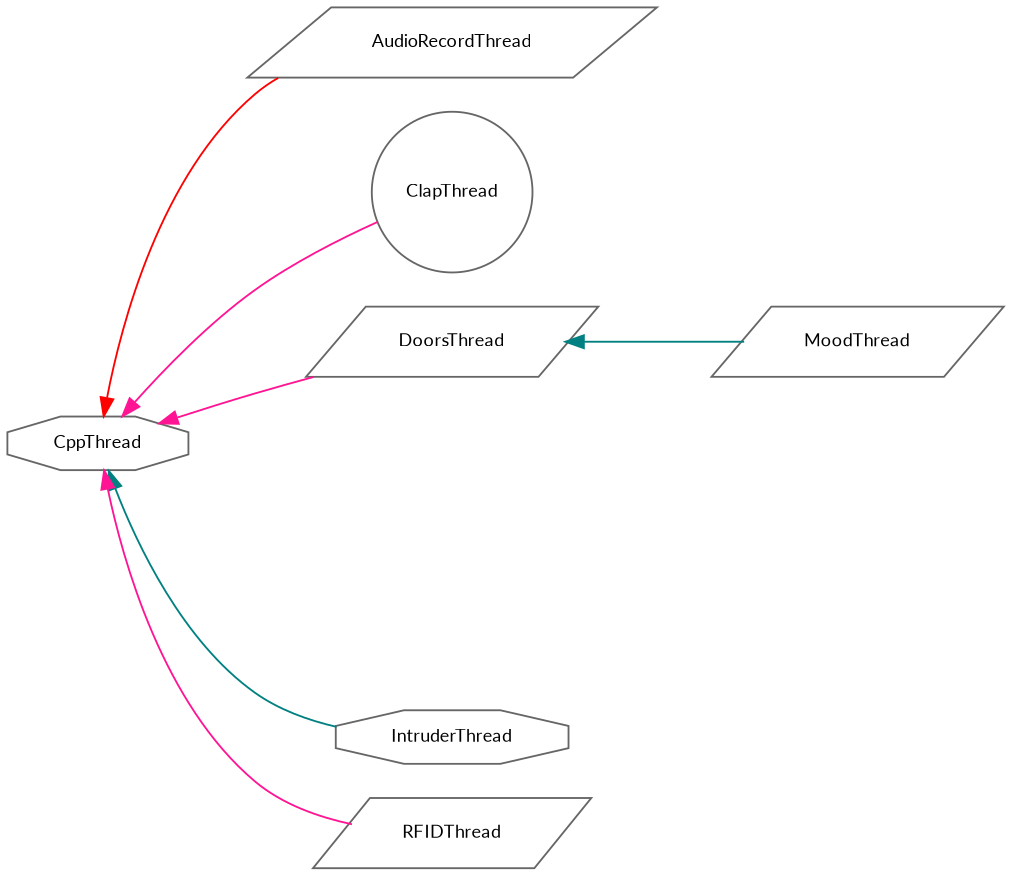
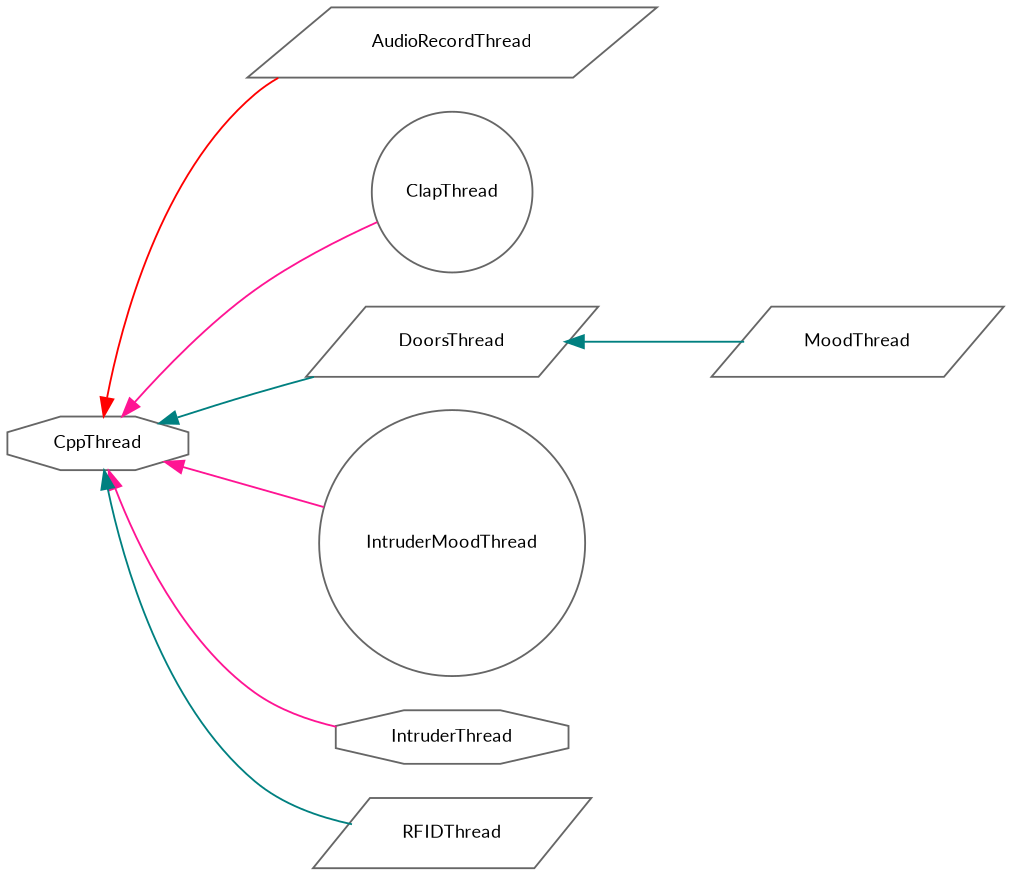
edge "DoorsThread" -> "CppThread": color deeppink -> teal
node "IntruderMoodThread": added
edge "IntruderThread" -> "CppThread": color teal -> deeppink
edge "RFIDThread" -> "CppThread": color deeppink -> teal
